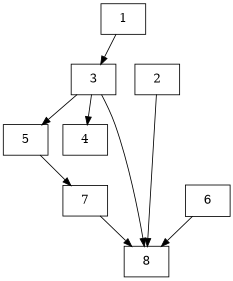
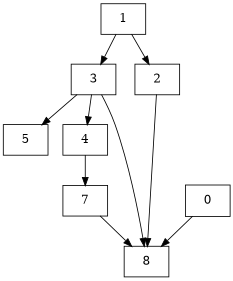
edge "1" -> "2": added
edge "5" -> "7": now "4" -> "7"
node "6": label "6" -> "0"
